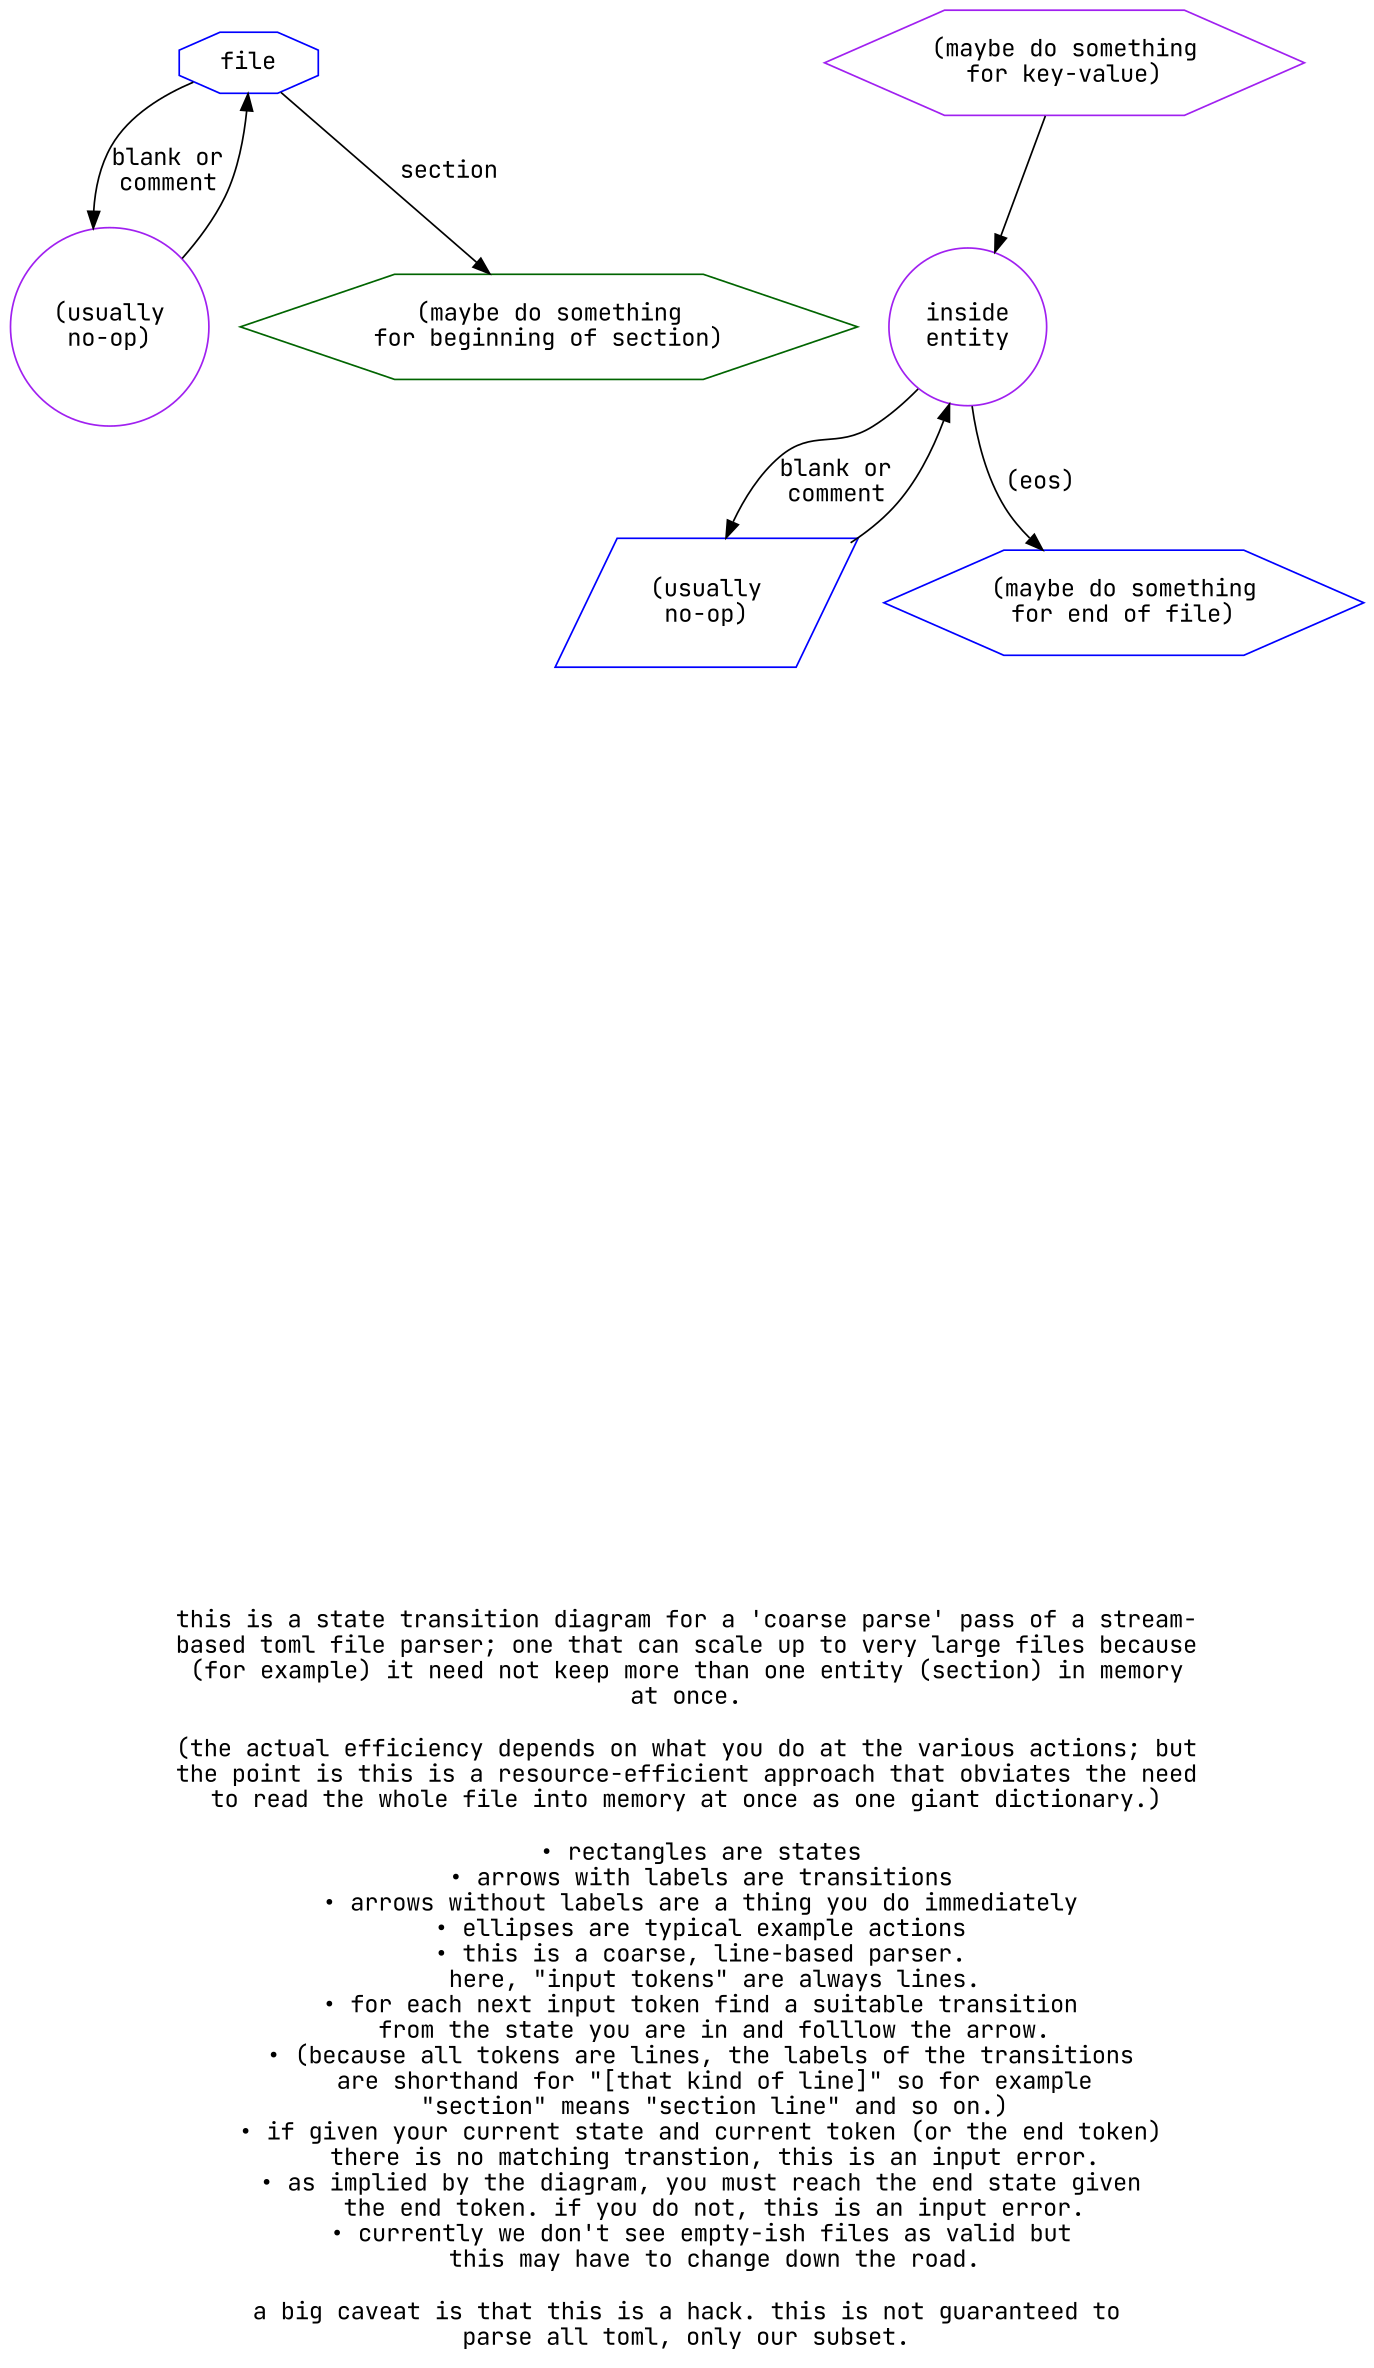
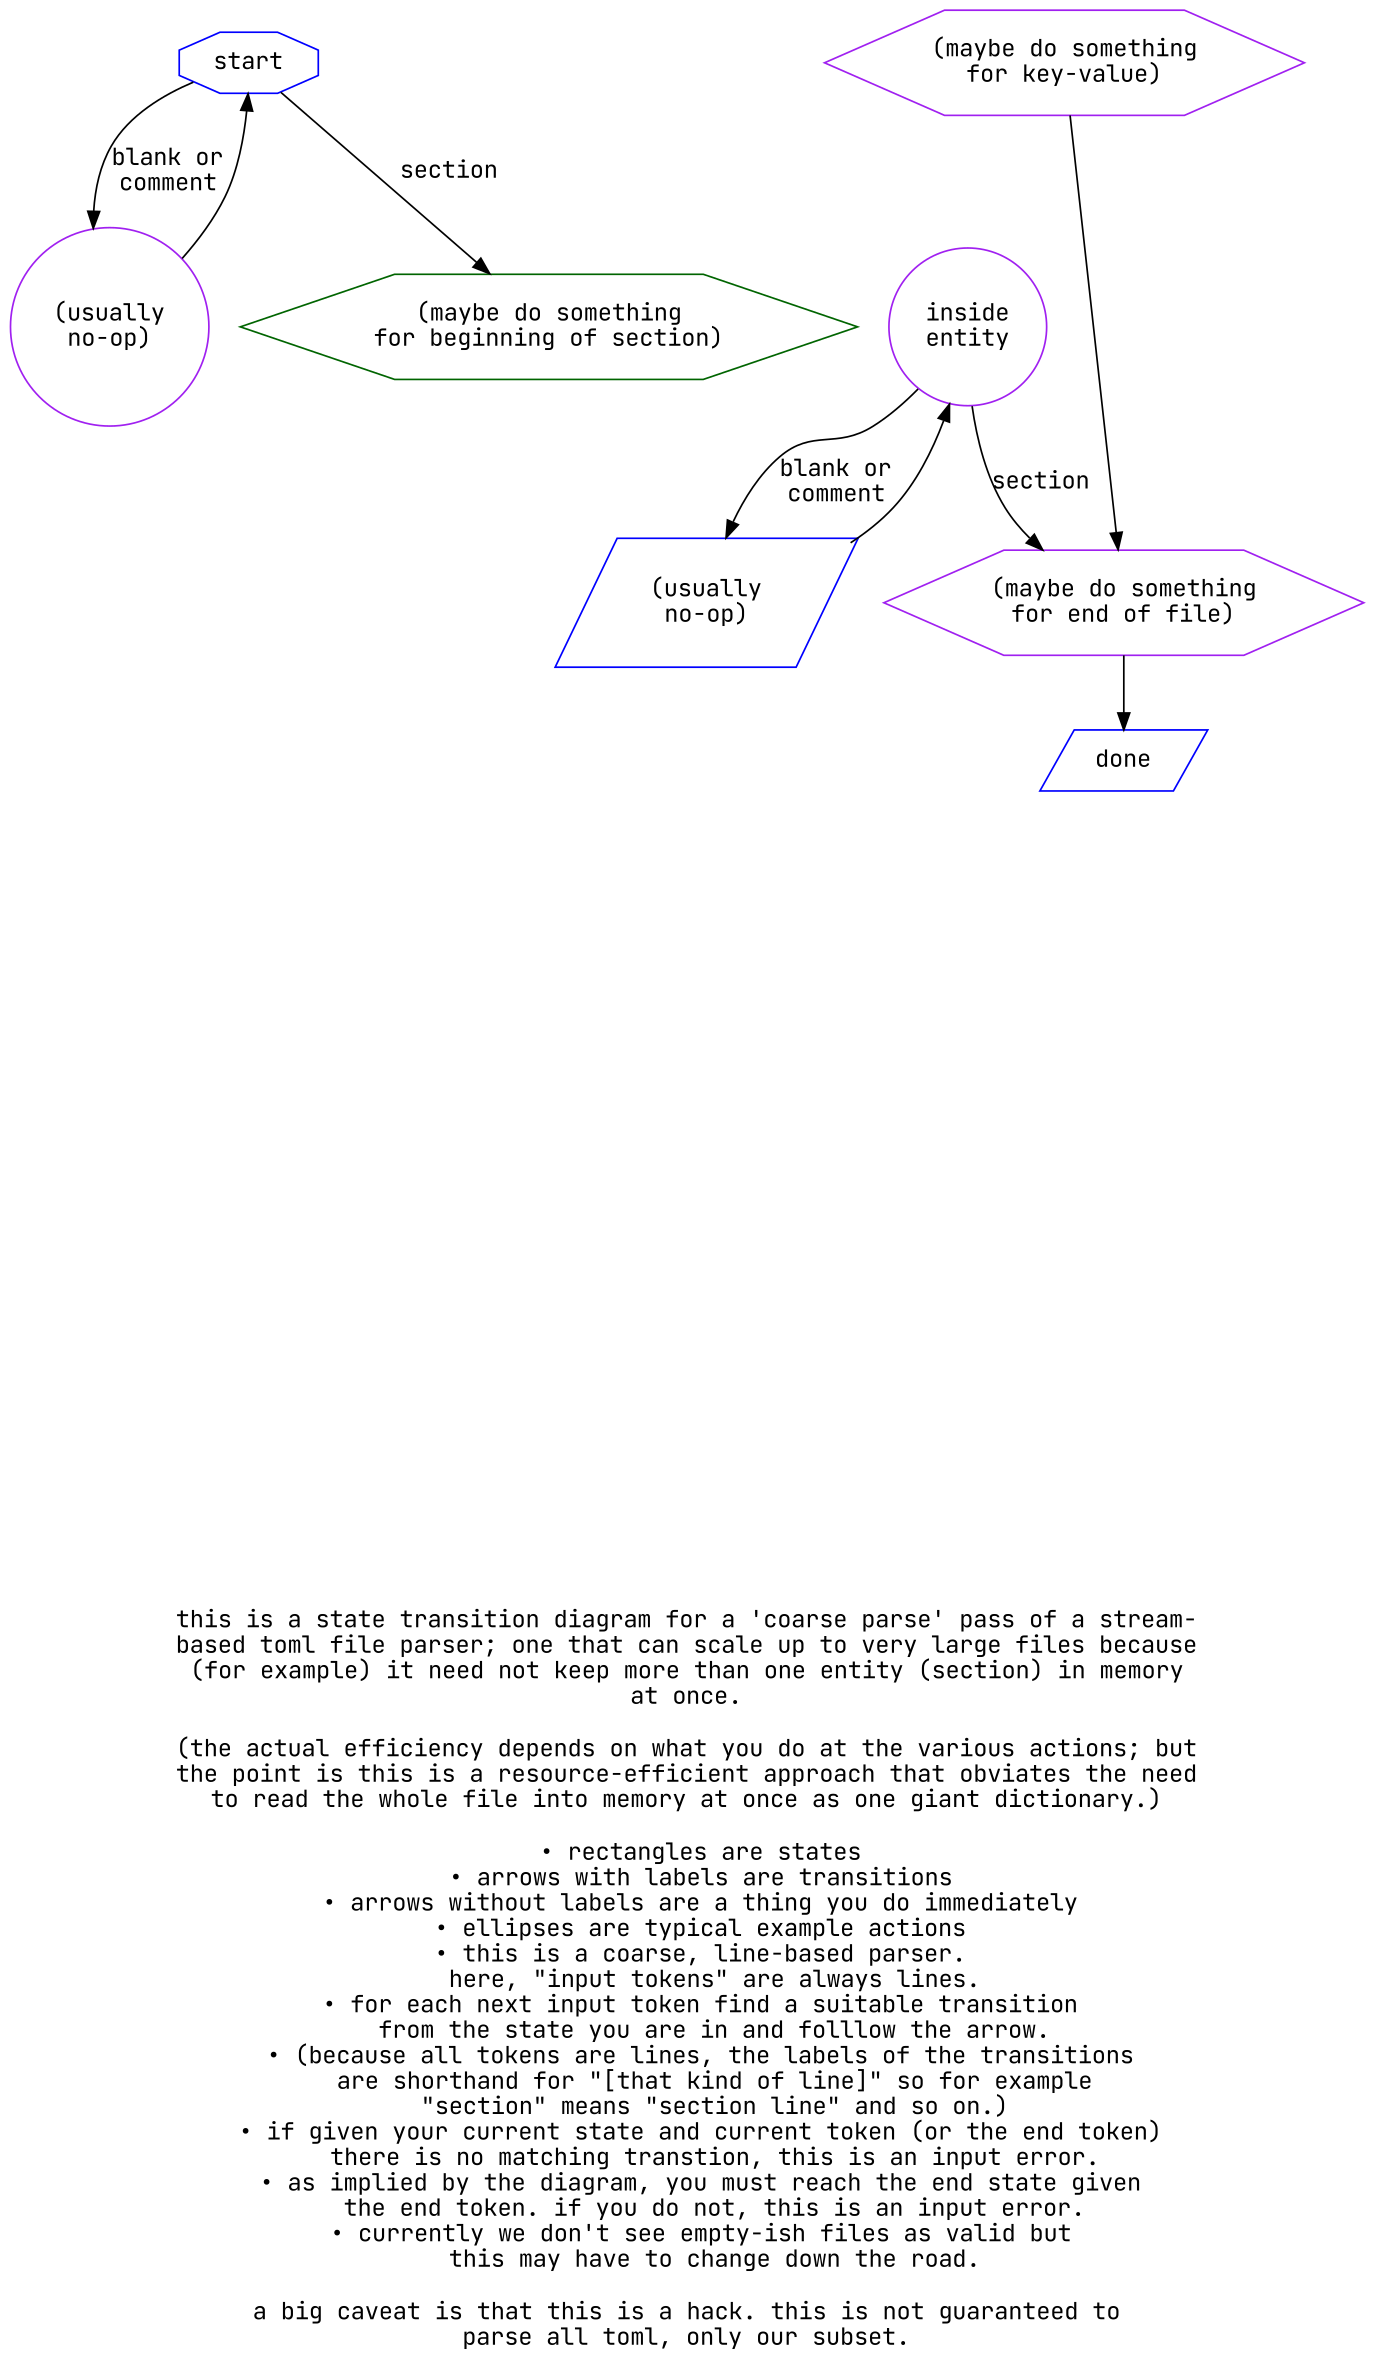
node "file": label "file" -> "start"
edge "(maybe do something for key-value)" -> "inside entity": now "(maybe do something for key-value)" -> "(maybe do something for end of file)"
edge "inside entity" -> "(maybe do something for end of file)": label "(eos)" -> "section"
node "(maybe do something for end of file)": color blue -> purple
node "done": added
